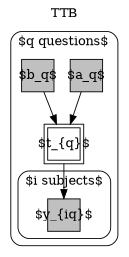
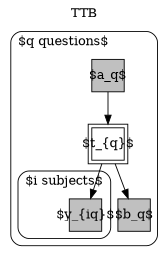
edge "$b_q$" -> "$t_{q}$": reversed
